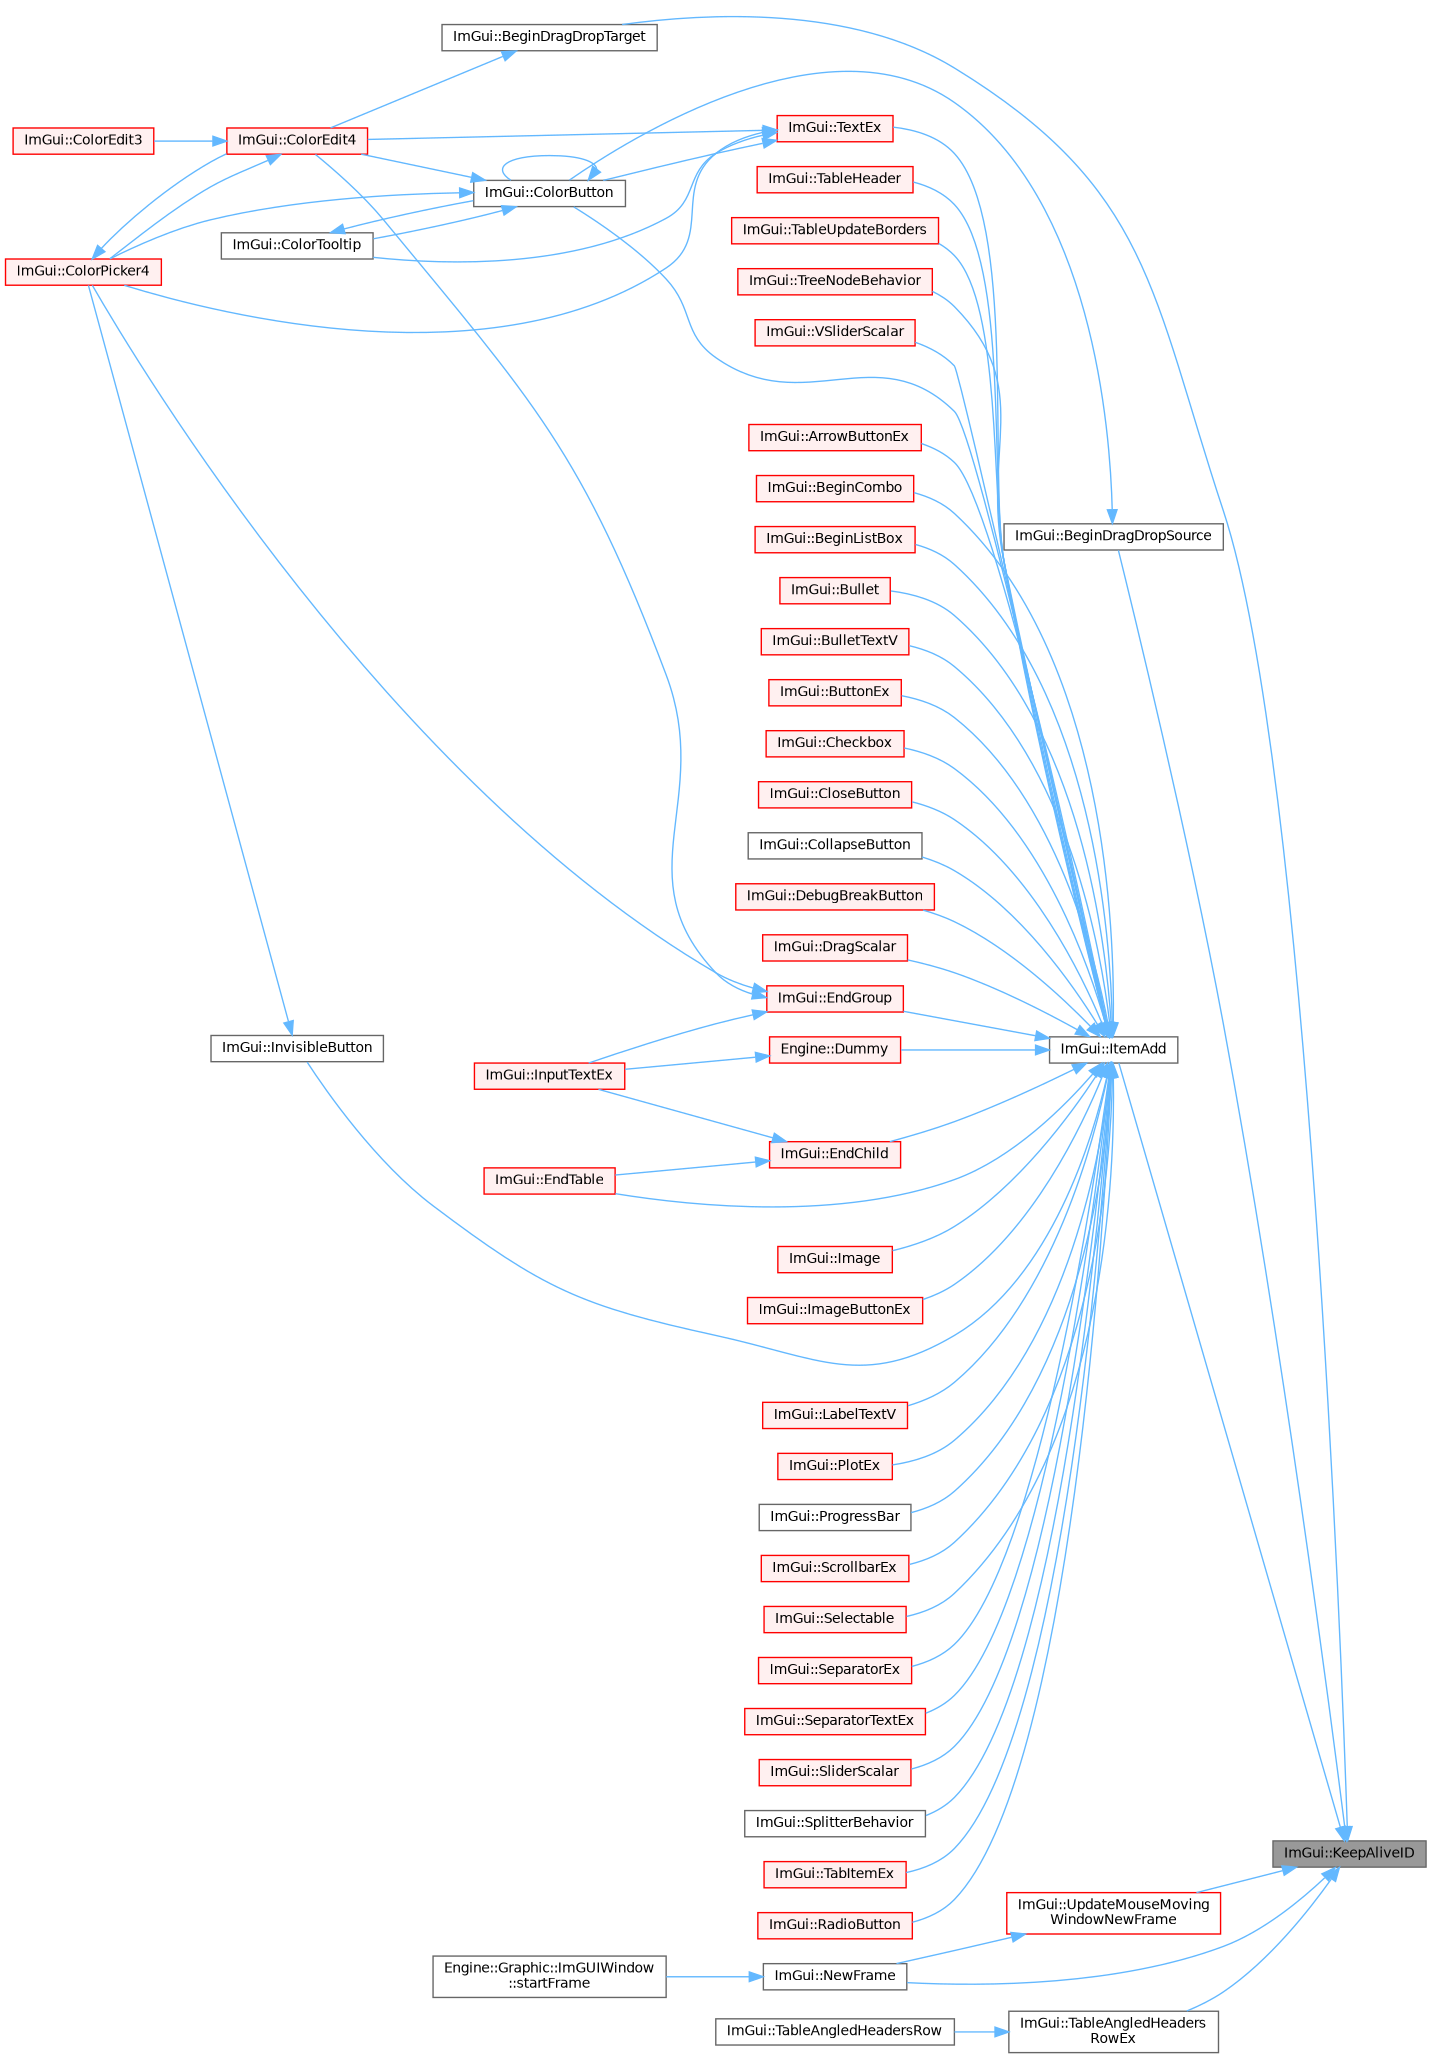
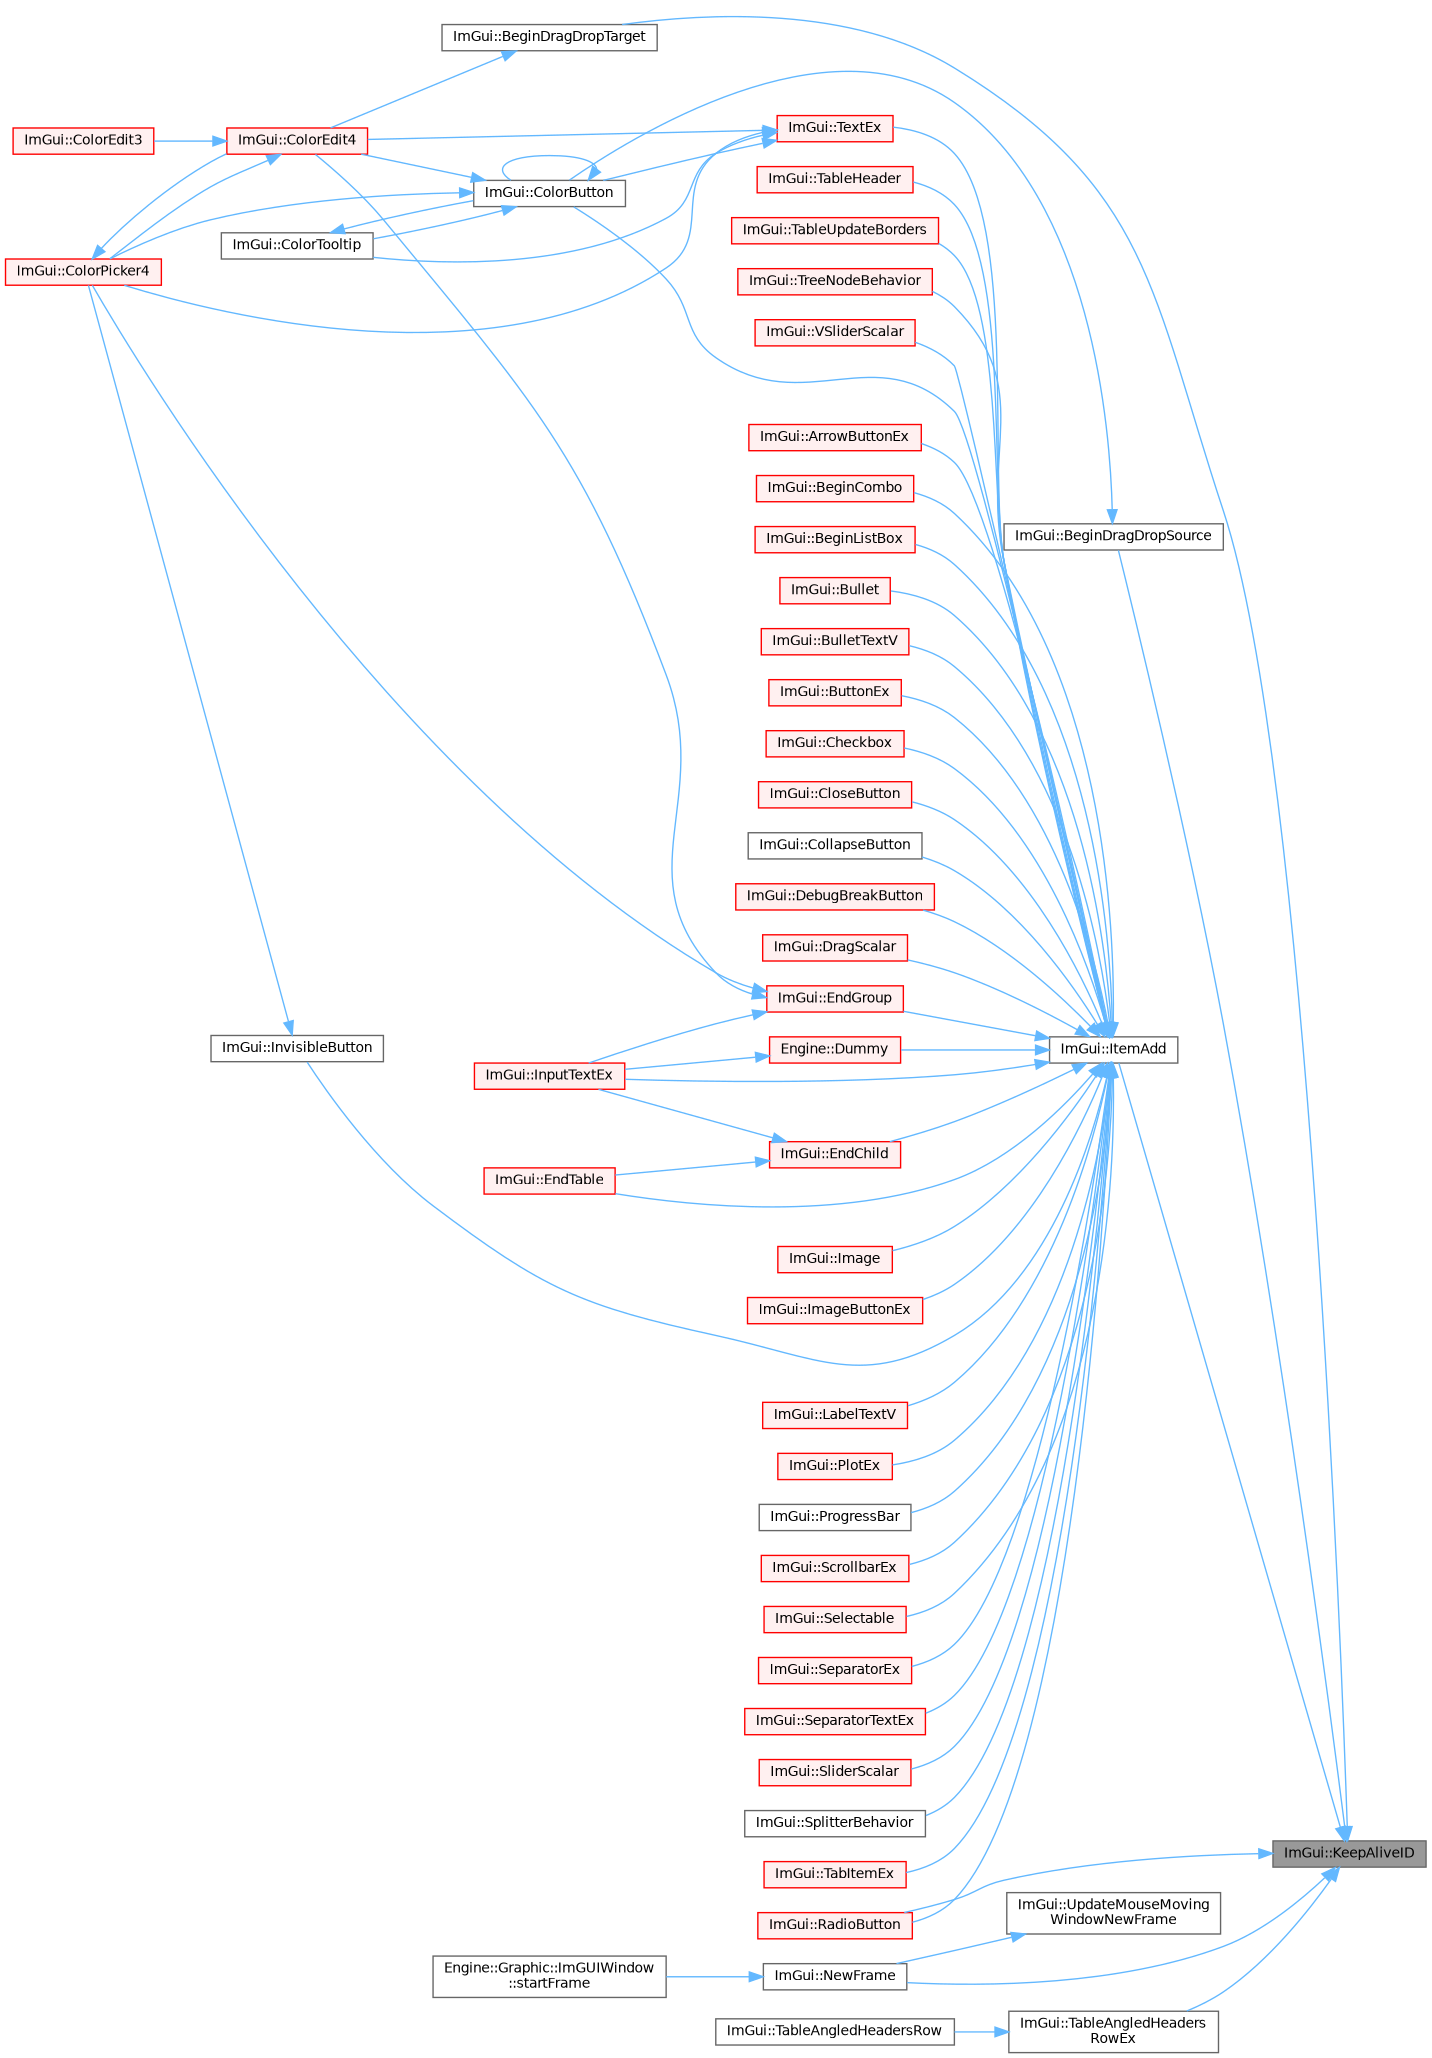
edge "ImGui::InputTextEx" -> "ImGui::ItemAdd": added
edge "ImGui::UpdateMouseMoving WindowNewFrame" -> "ImGui::KeepAliveID": now "ImGui::RadioButton" -> "ImGui::KeepAliveID"
node "ImGui::UpdateMouseMoving WindowNewFrame": color red -> grey40
